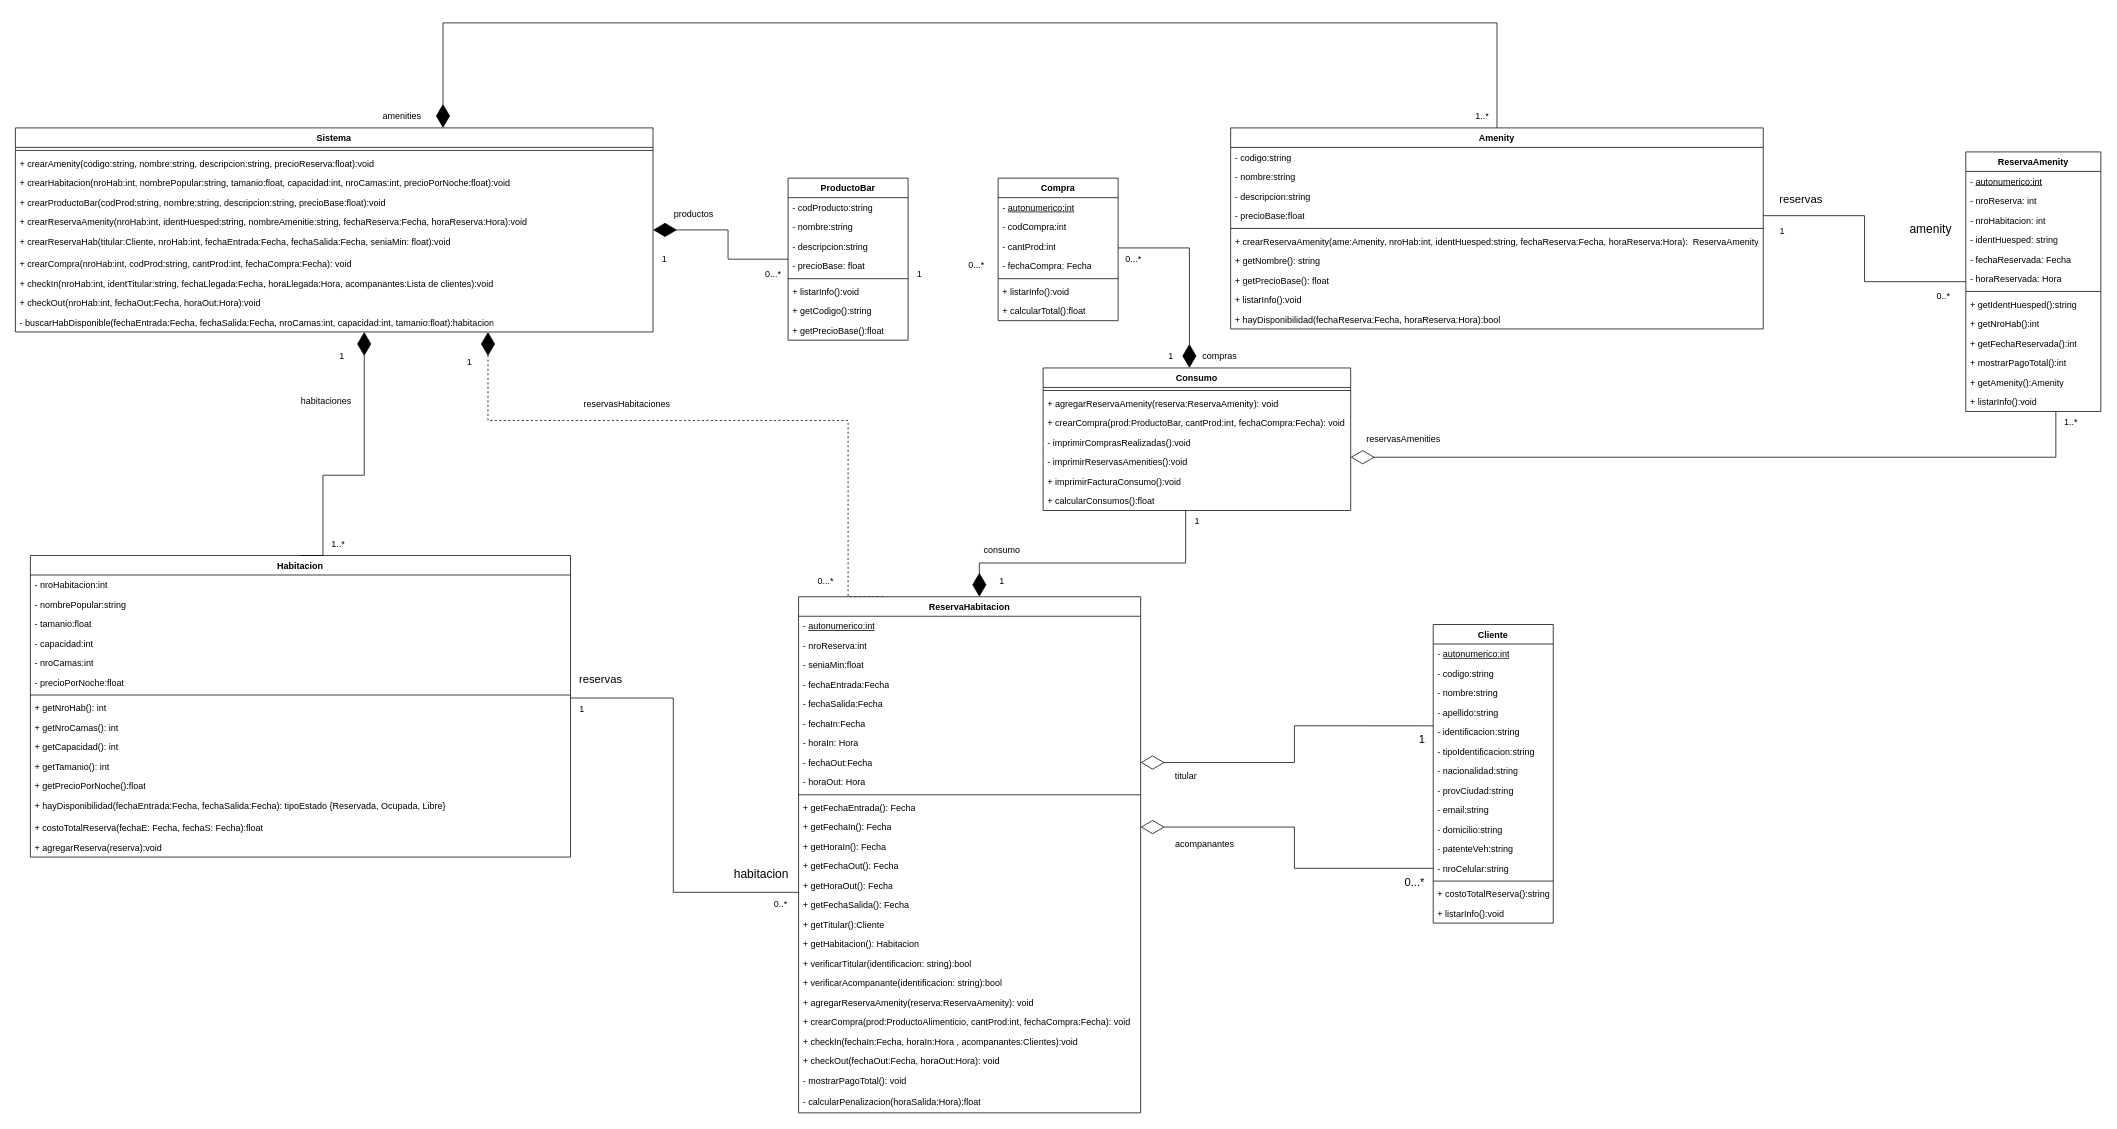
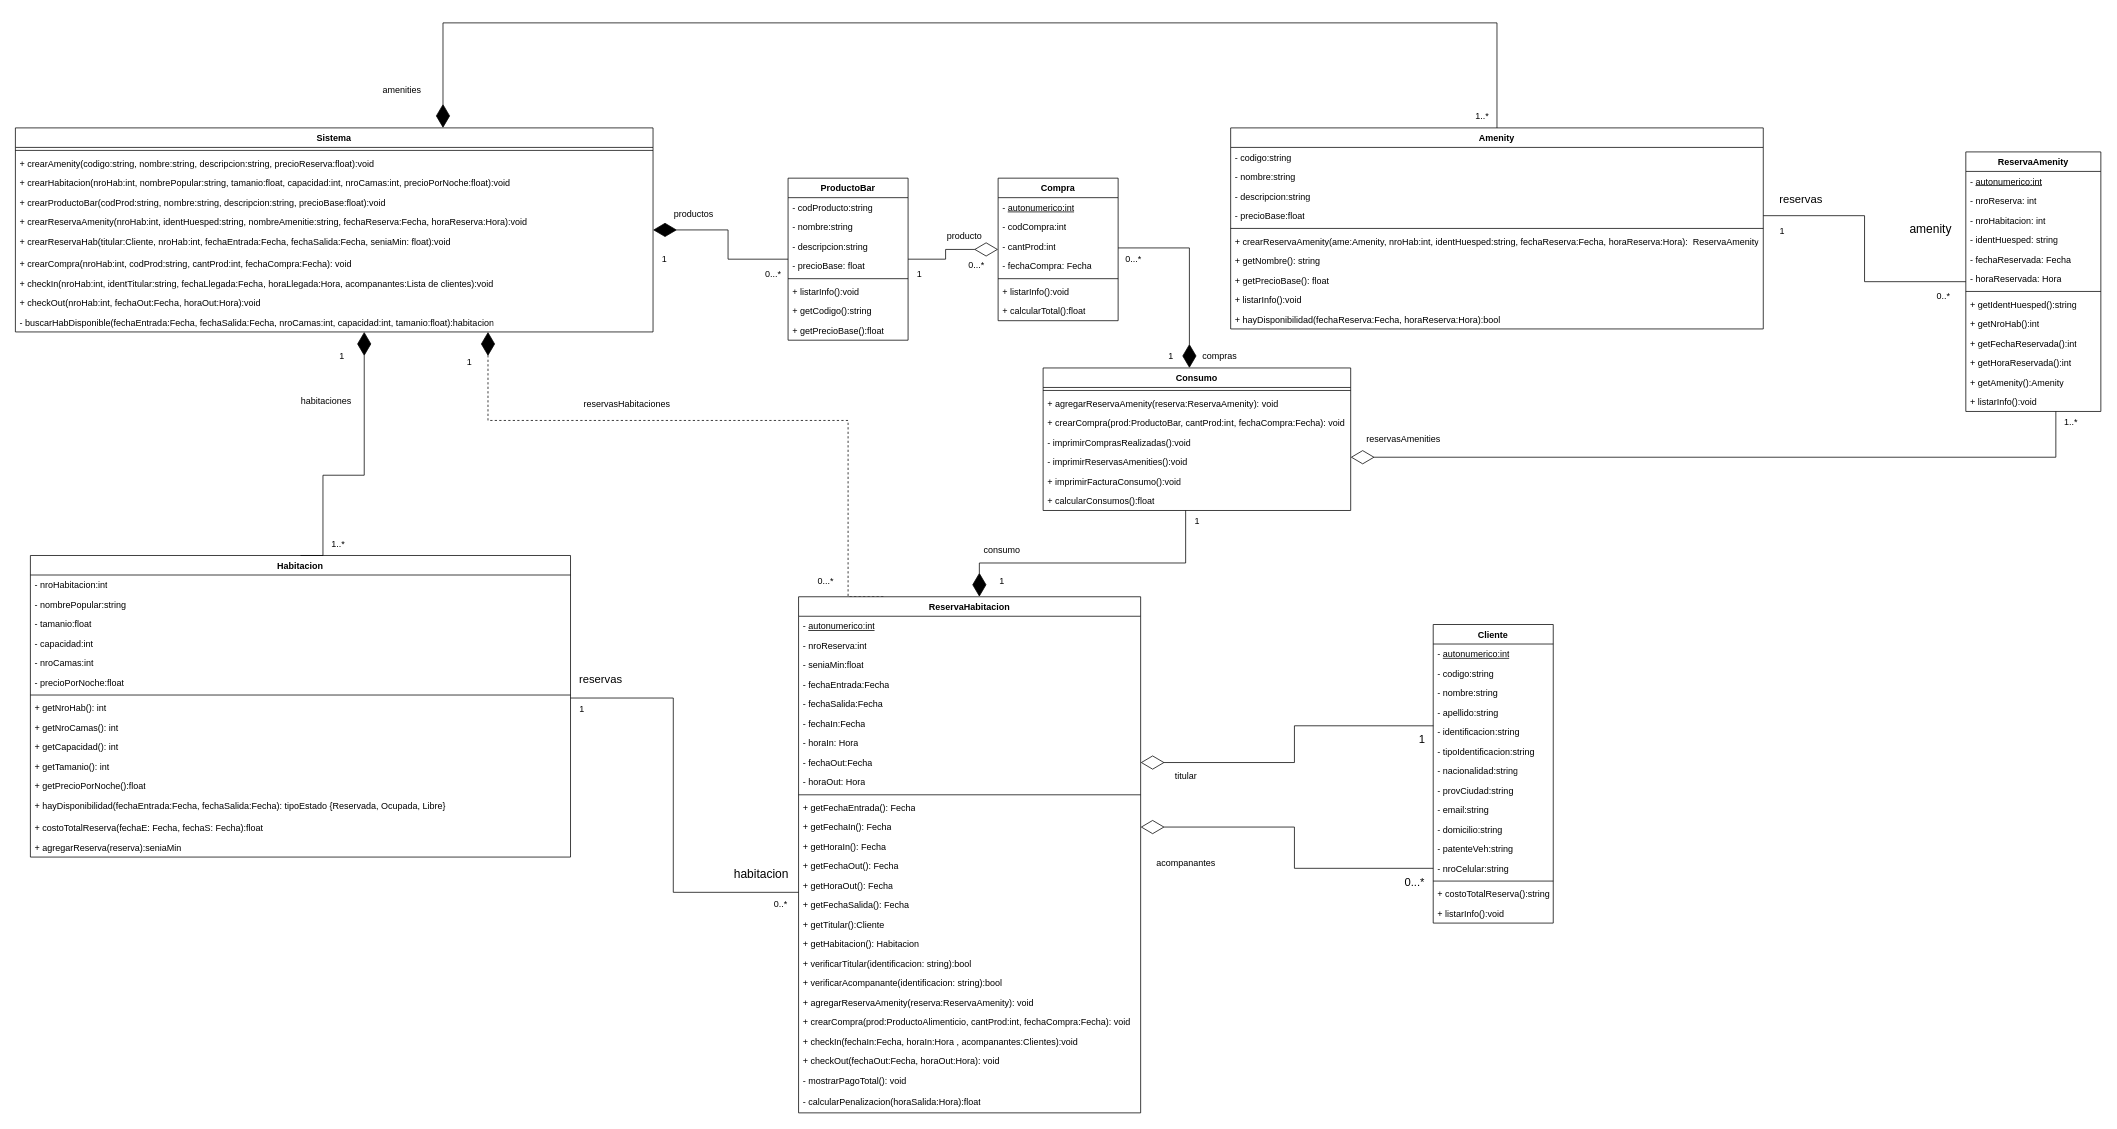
node "amenities": moved (402, 117) -> (402, 90)
node "producto": added
edge "ProductoBar" -> "Compra": added
node "+ mostrarPagoTotal():int": label "+ mostrarPagoTotal():int" -> "+ getHoraReservada():int"
node "acompanantes": moved (1204, 844) -> (1185, 863)
node "+ agregarReserva(reserva):void": label "+ agregarReserva(reserva):void" -> "+ agregarReserva(reserva):seniaMin"
